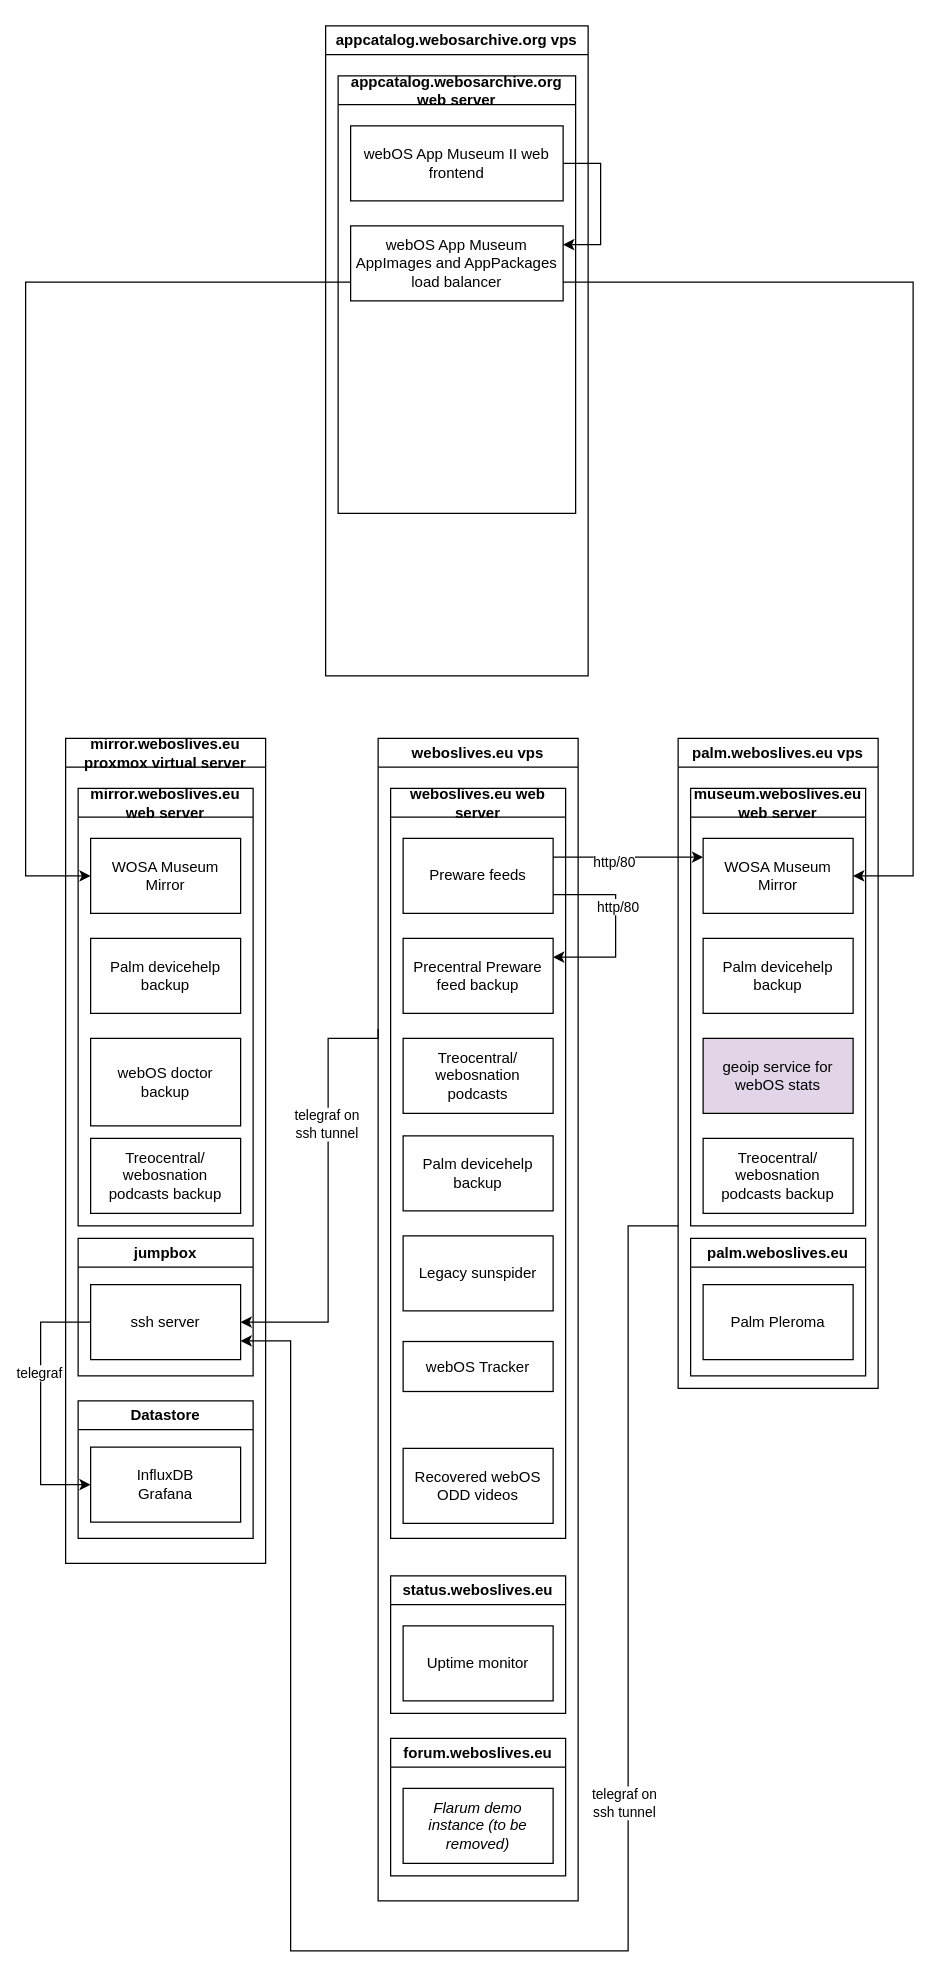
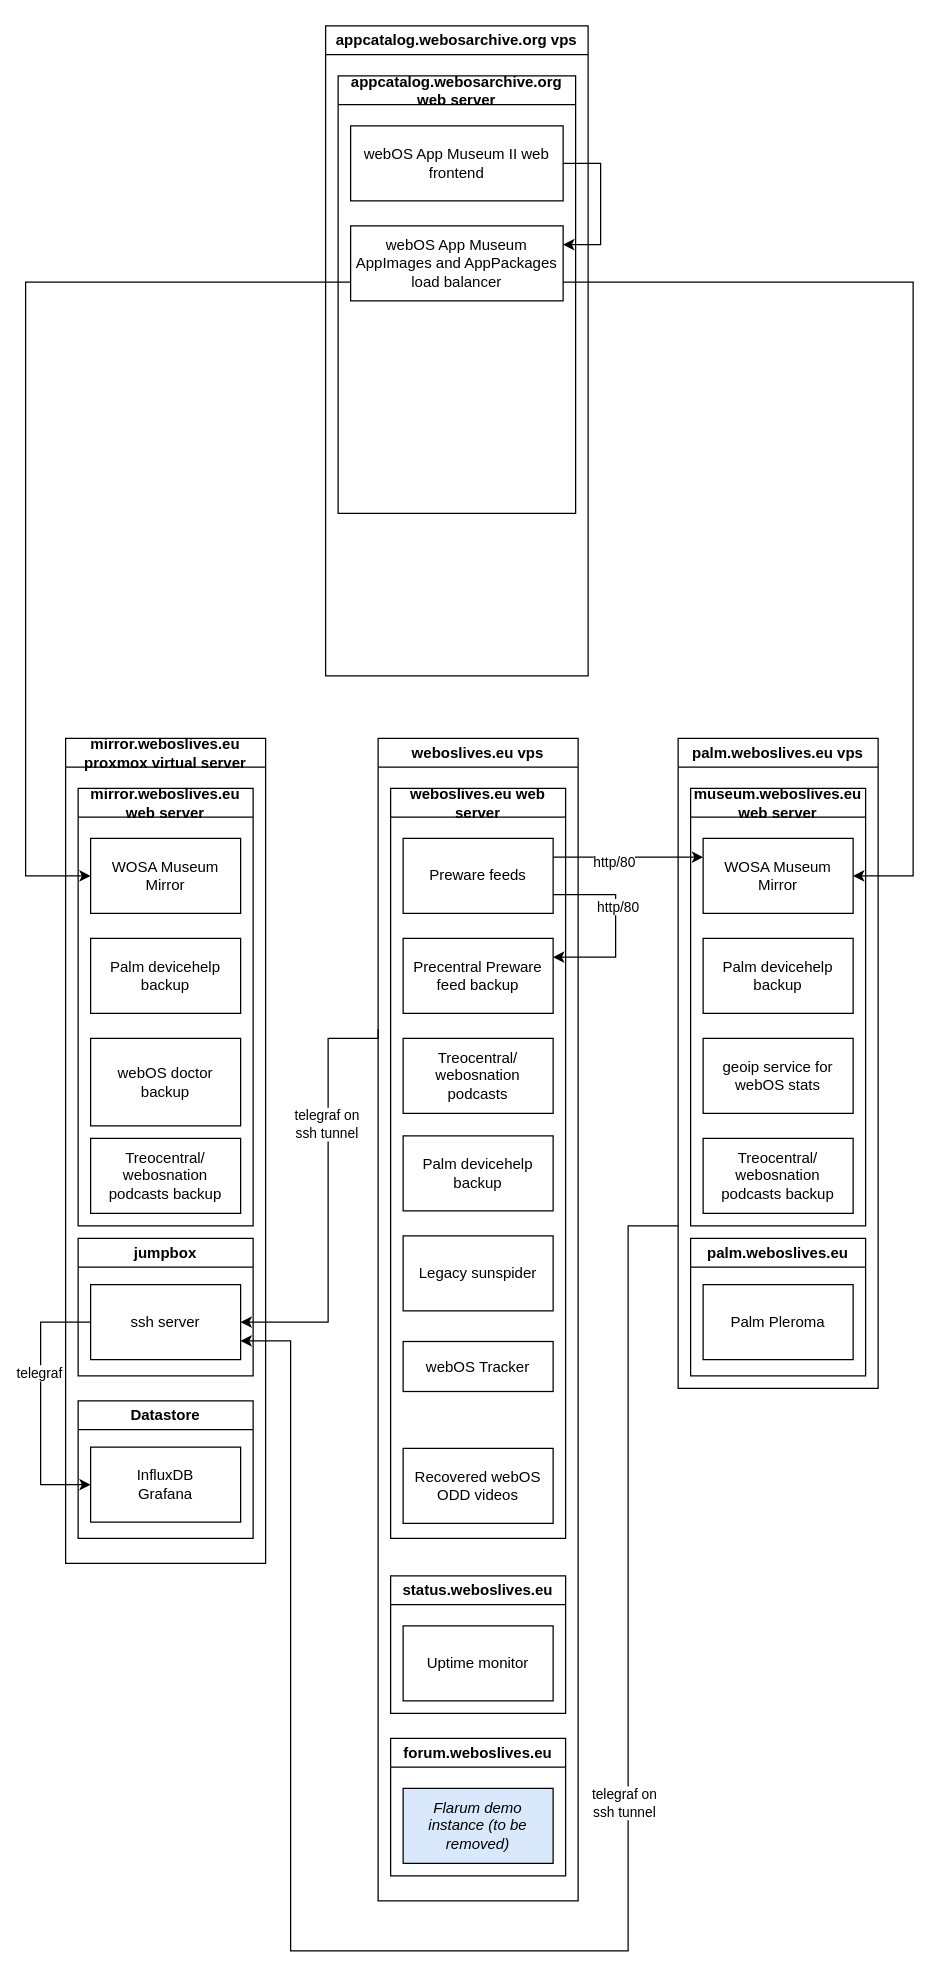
node "geoip service for webOS stats": fillcolor #e1d5e7 -> #ffffff
node "Flarum demo instance (to be removed)": fillcolor #ffffff -> #dae8fc
